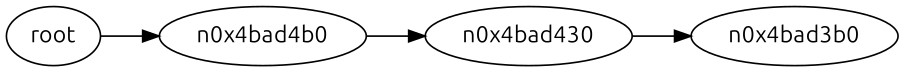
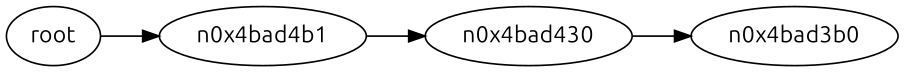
node "n0x4bad4b0": label "n0x4bad4b0" -> "n0x4bad4b1"
